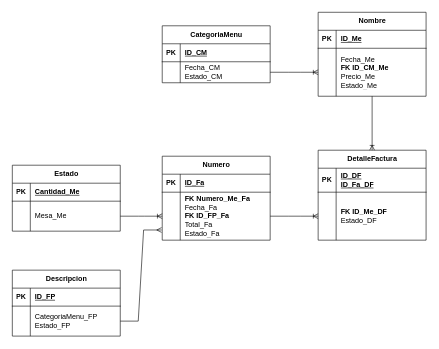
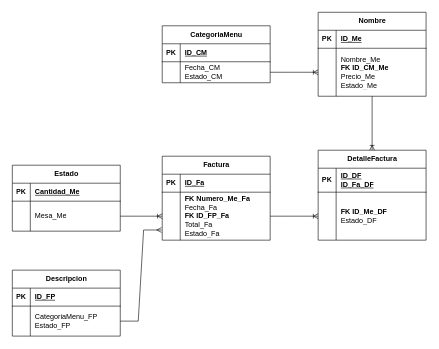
node "Fecha_Me FK ID_CM_Me Precio_Me Estado_Me": label "Fecha_Me FK ID_CM_Me Precio_Me Estado_Me" -> "Nombre_Me FK ID_CM_Me Precio_Me Estado_Me"
node "Numero": label "Numero" -> "Factura"
